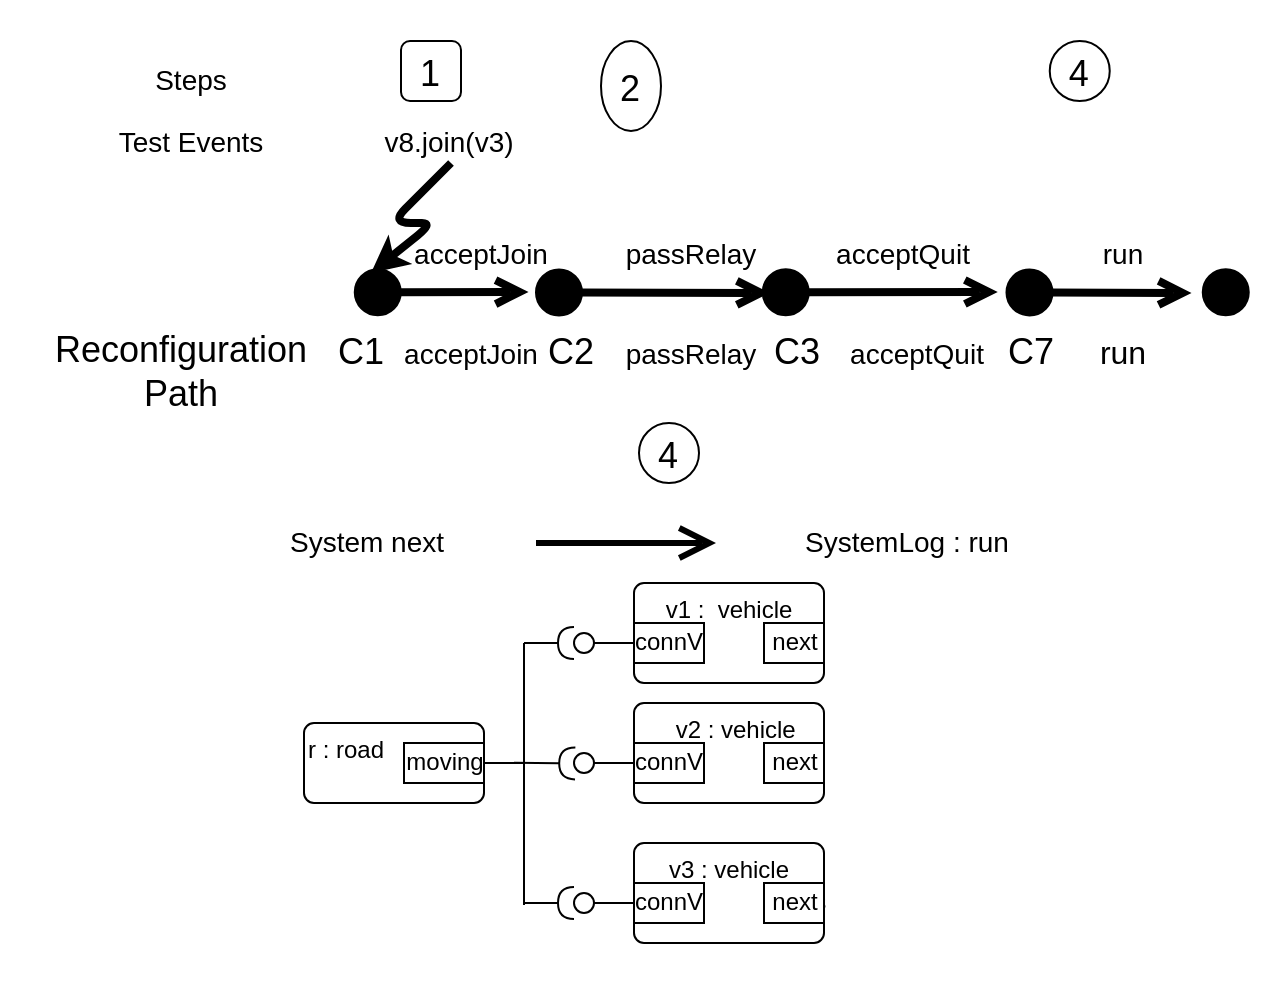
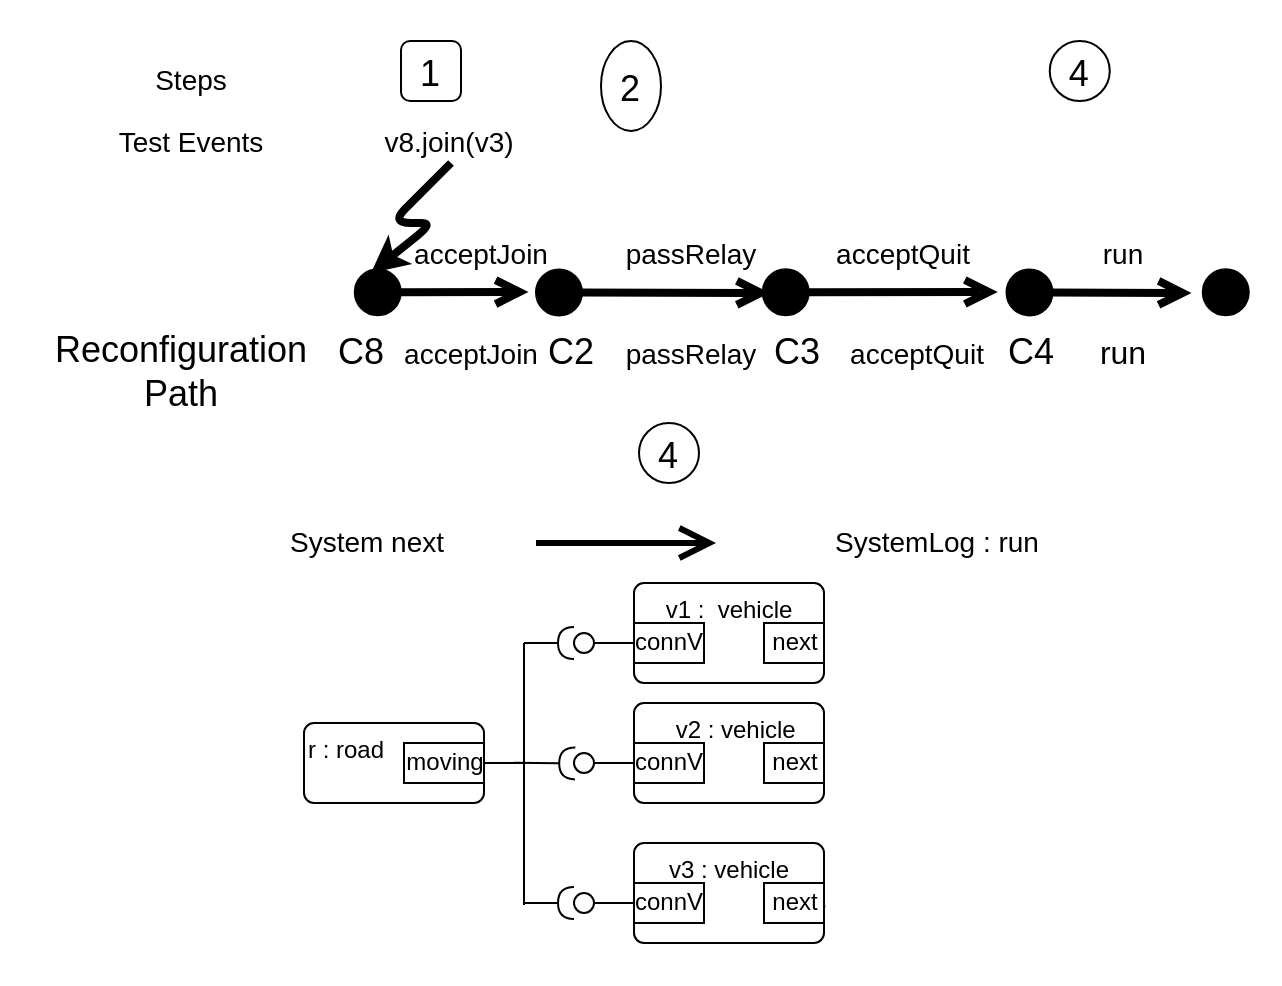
node "C1": label "C1" -> "C8"
node "C7": label "C7" -> "C4"
node "SystemLog : run": moved (906, 543) -> (936, 543)
